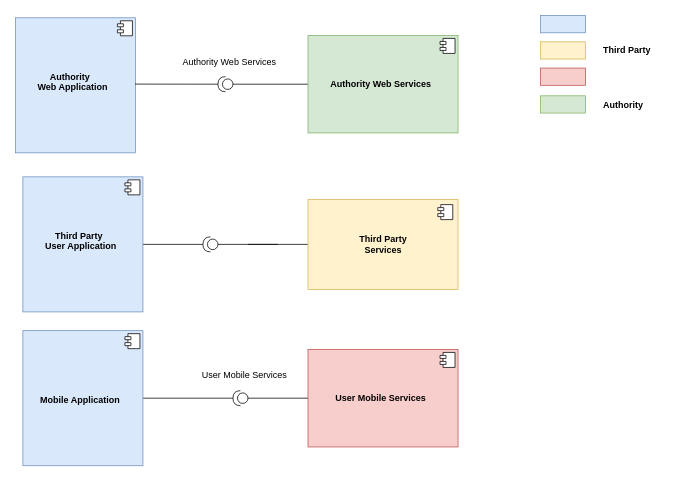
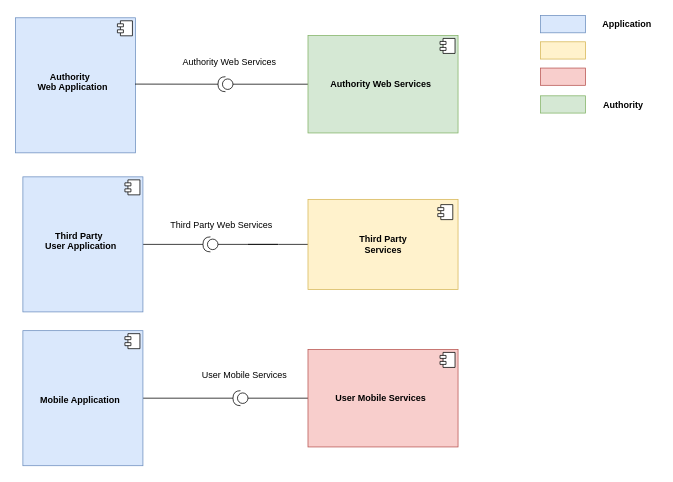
node "Application": added
node "Third Party": removed
node "Third Party Web Services": added
